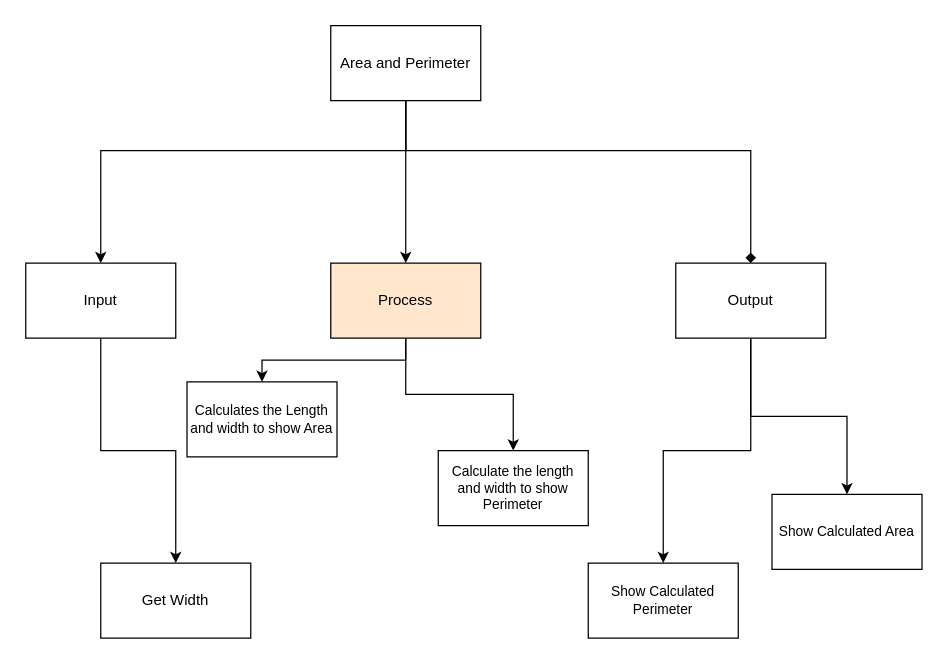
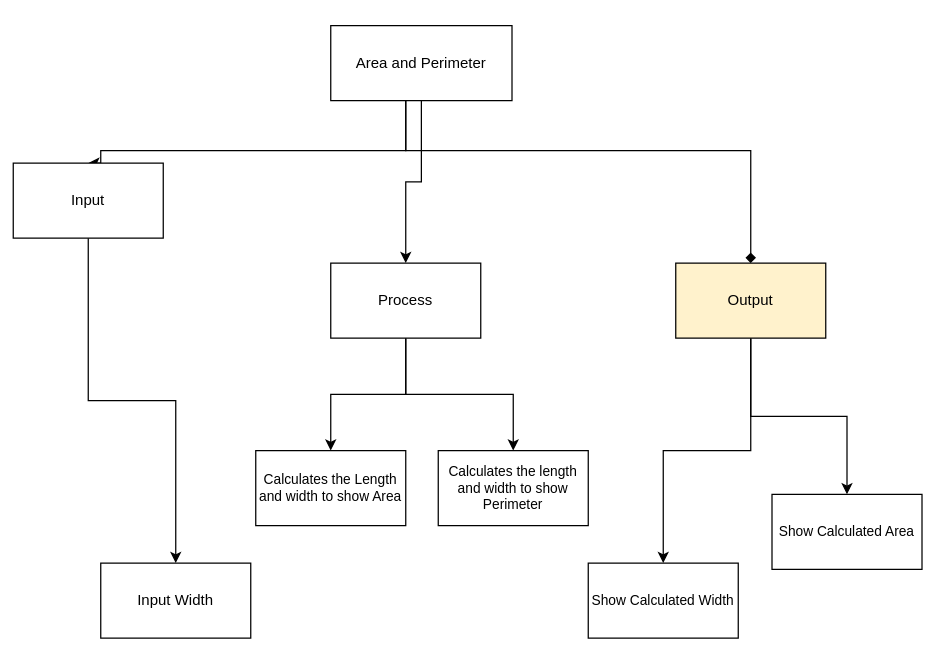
node "Area and Perimeter": size 150x75 -> 181x75
node "Input": moved (101, 301) -> (88, 201)
node "Process": fillcolor #ffe6cc -> #ffffff
node "Output": fillcolor #ffffff -> #fff2cc
node "Calculates the Length and width to show Area": moved (262, 419) -> (331, 488)
node "Calculate the length and width to show Perimeter": label "Calculate the length and width to show Perimeter" -> "Calculates the length and width to show Perimeter"
node "Get Width": label "Get Width" -> "Input Width"
node "Show Calculated Perimeter": label "Show Calculated Perimeter" -> "Show Calculated Width"
